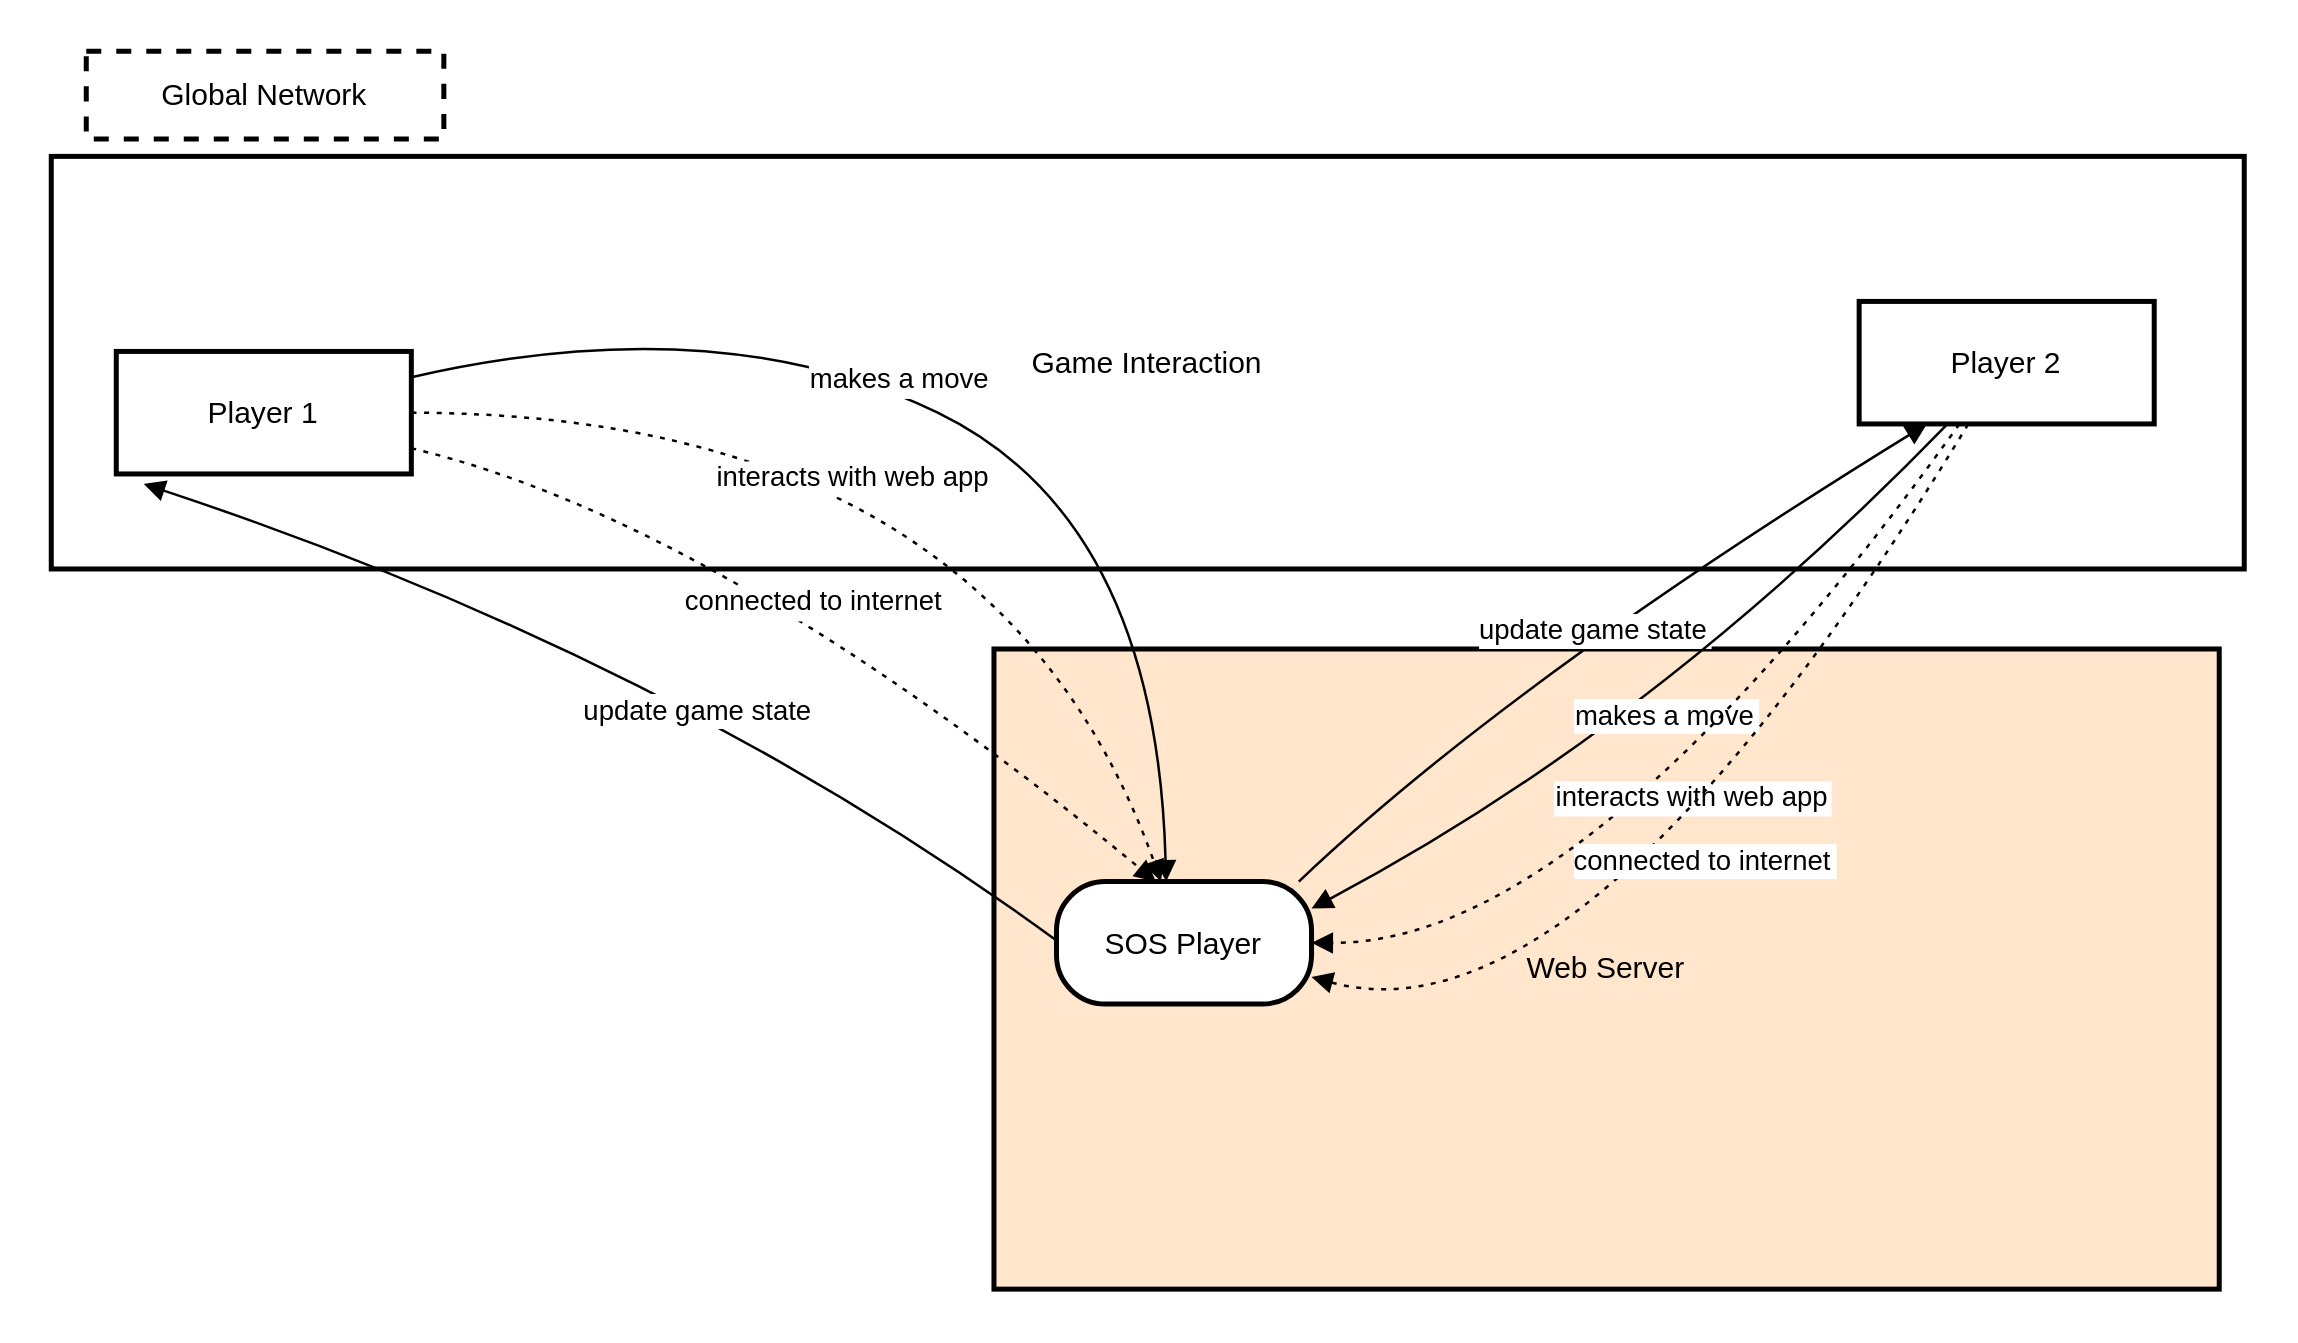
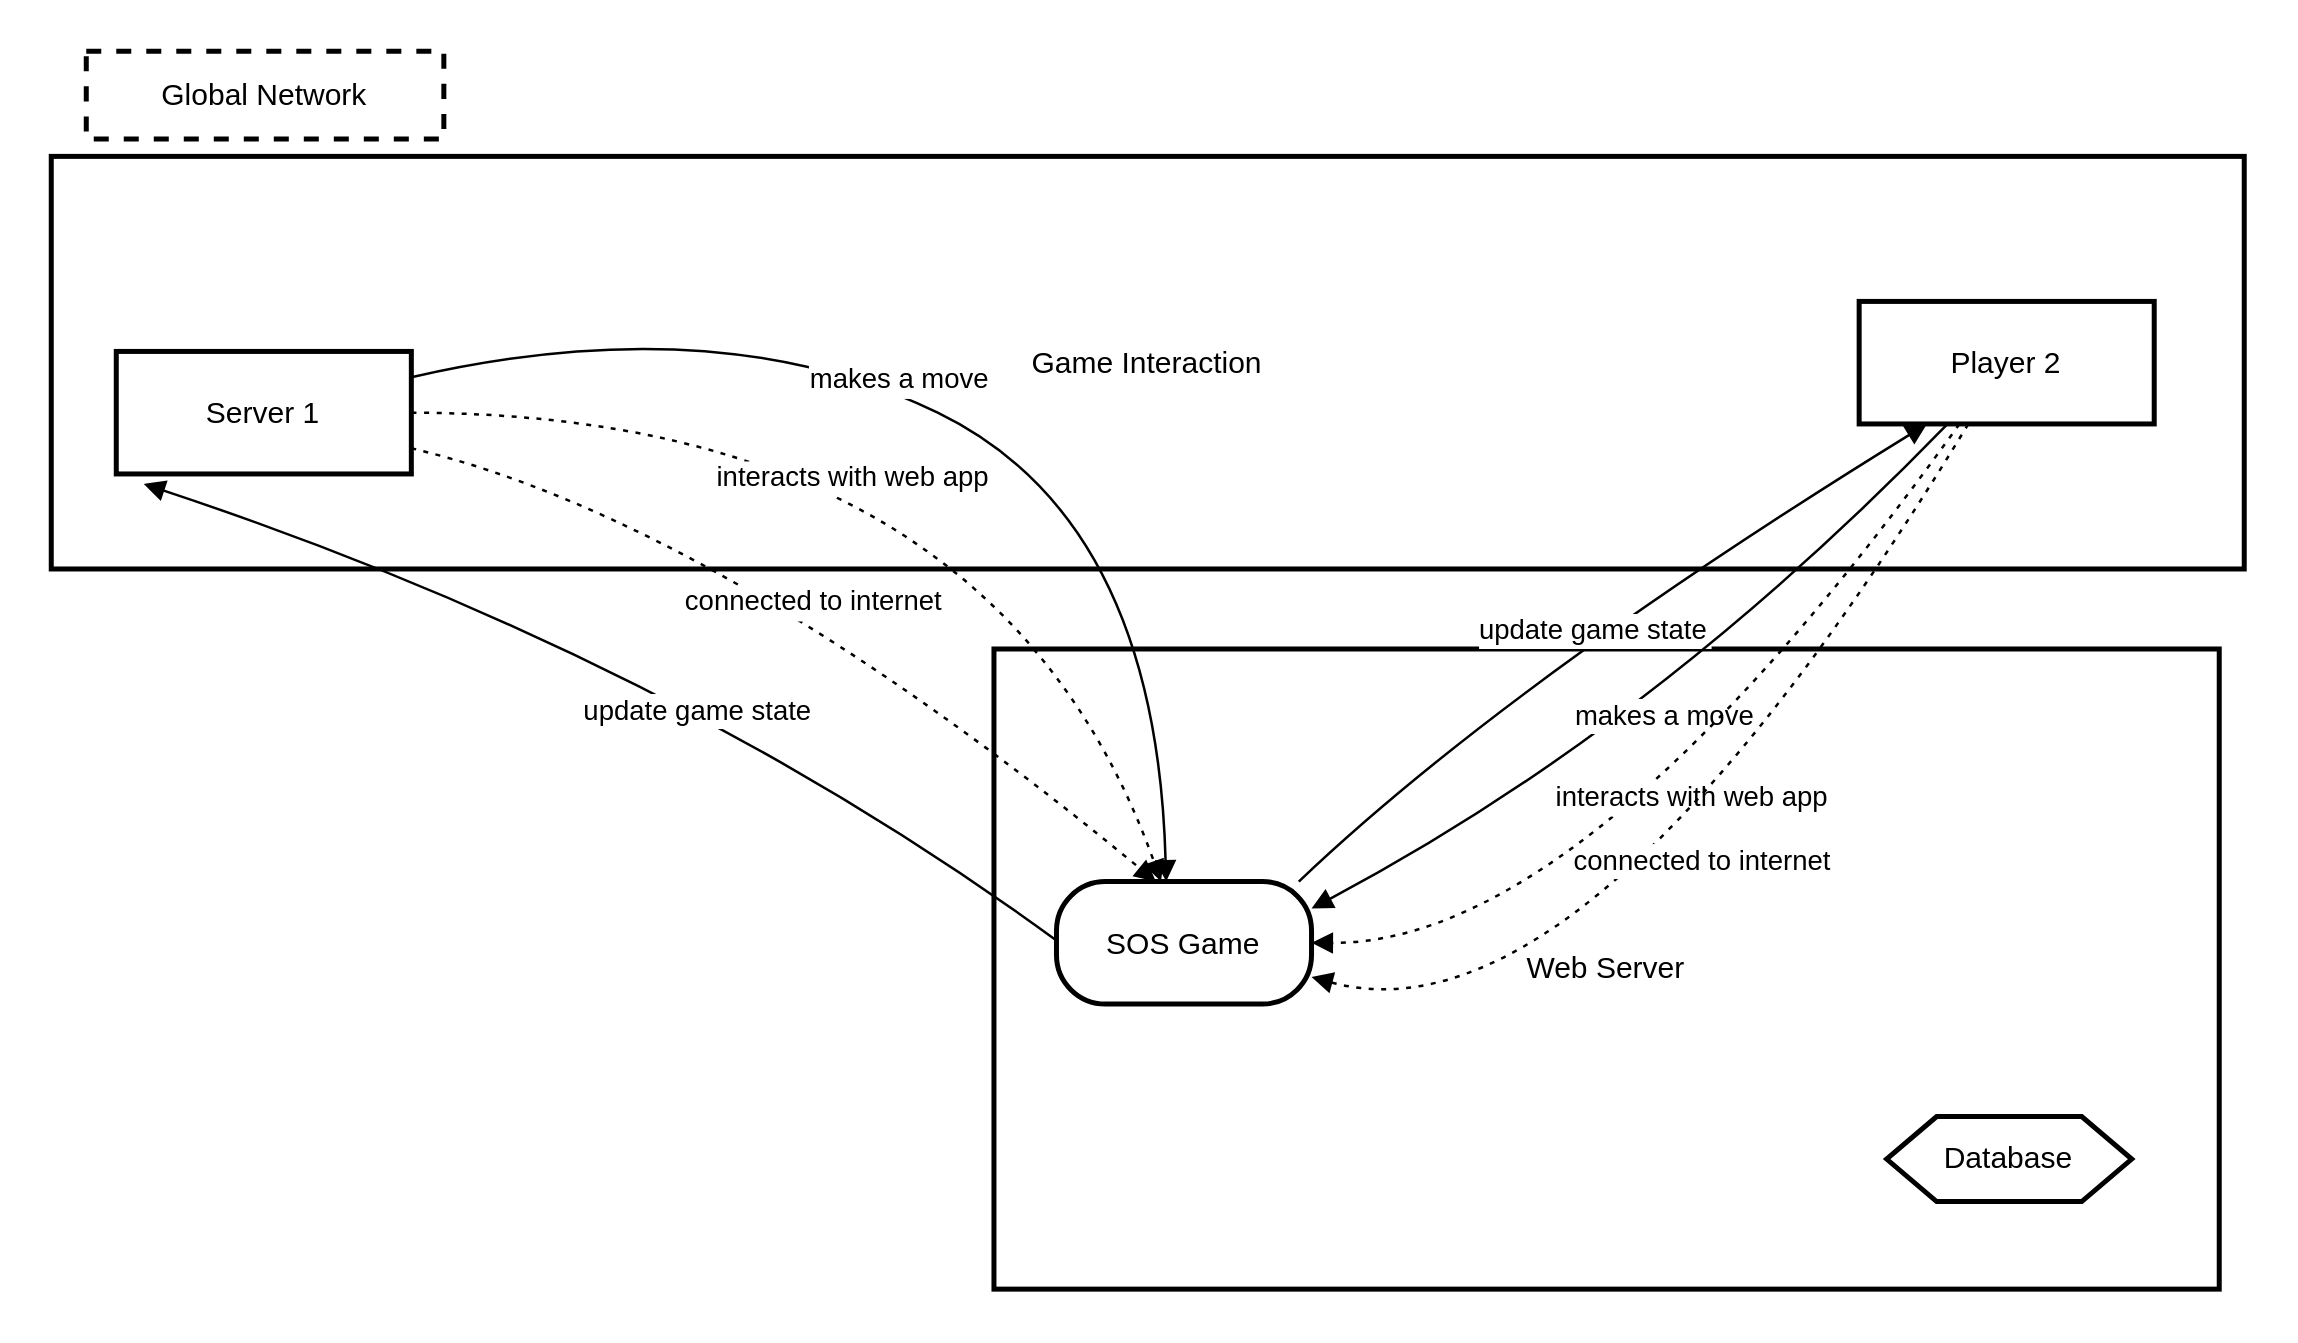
node "Player 1": label "Player 1" -> "Server 1"
node "SOS Player": label "SOS Player" -> "SOS Game"
node "Web Server": fillcolor #ffe6cc -> #ffffff
node "Database": added
